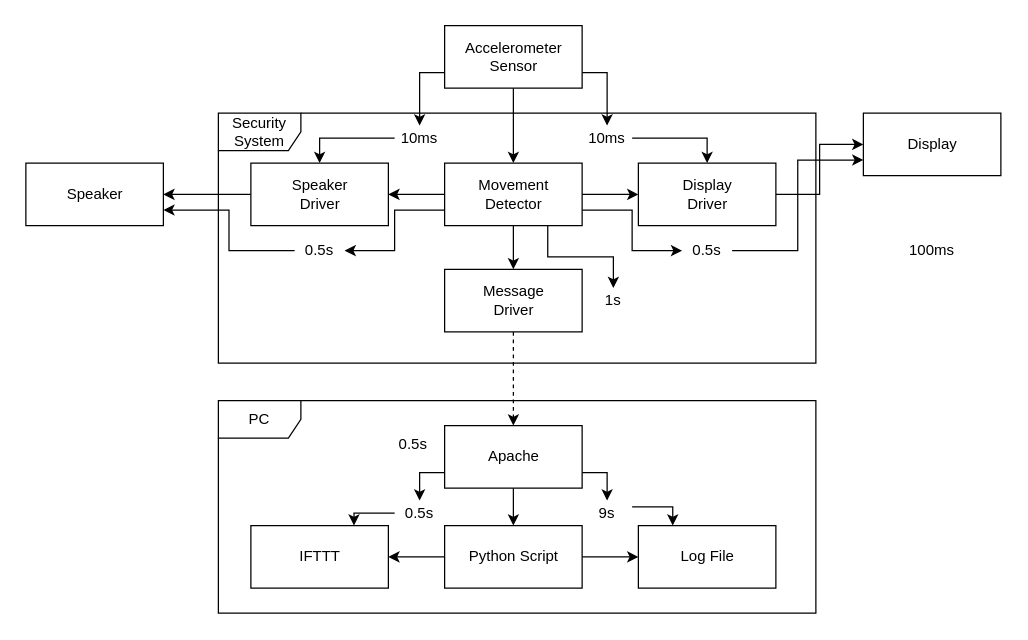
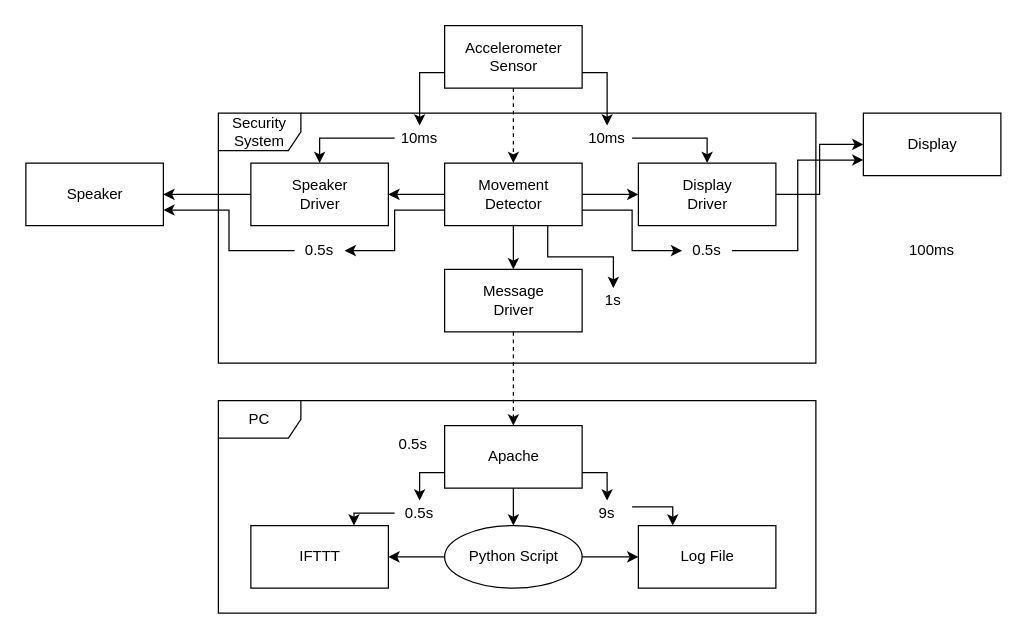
edge "Accelerometer Sensor" -> "Movement Detector": style solid -> dashed
node "Python Script": shape rectangle -> ellipse
